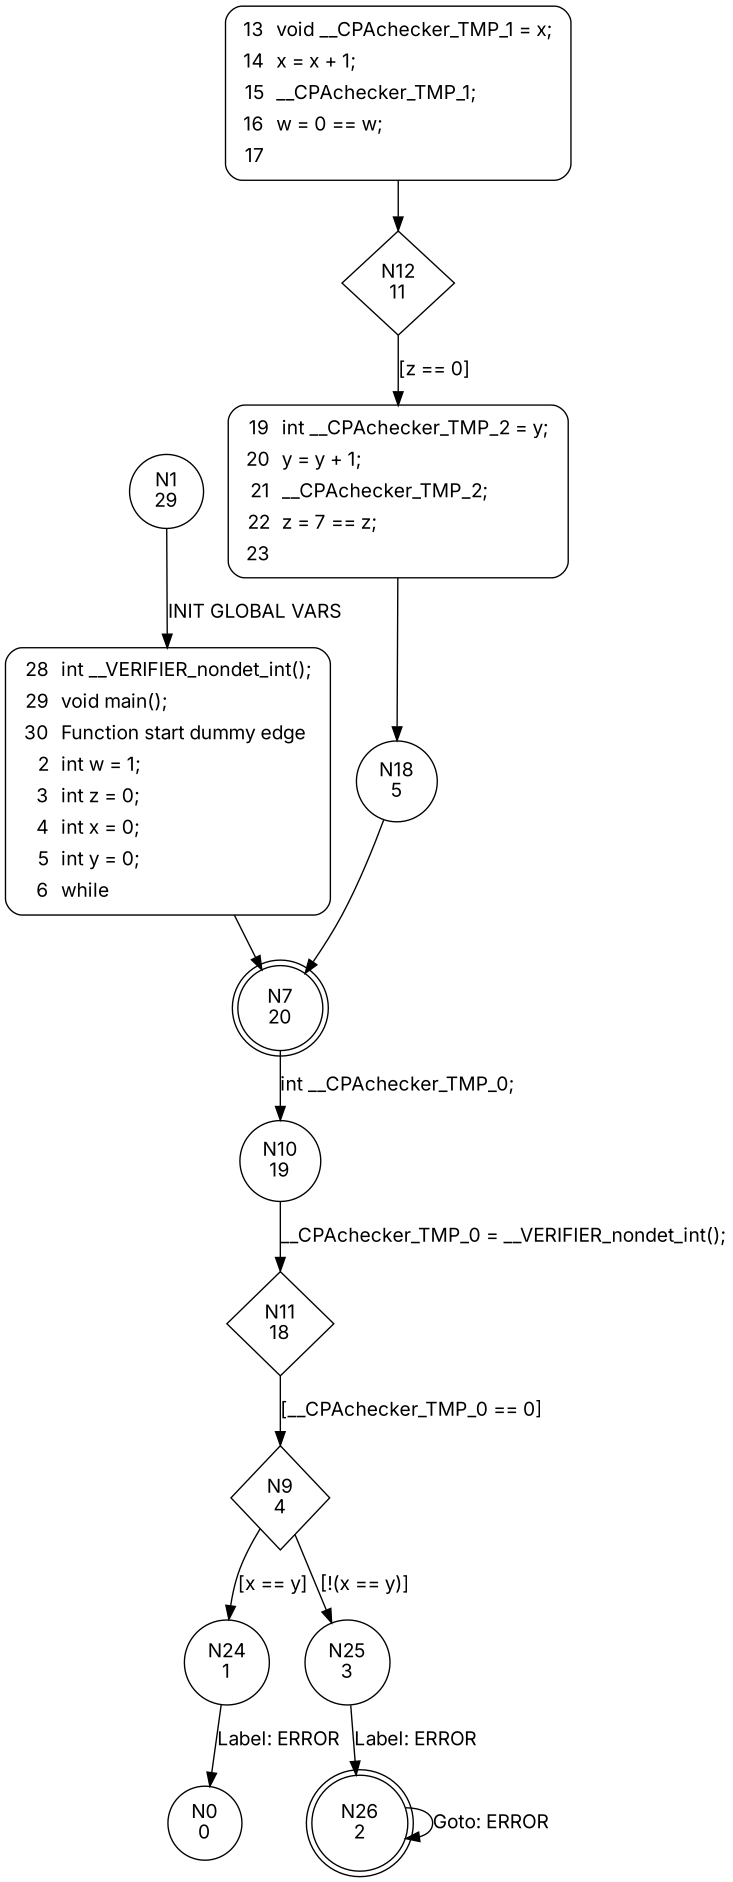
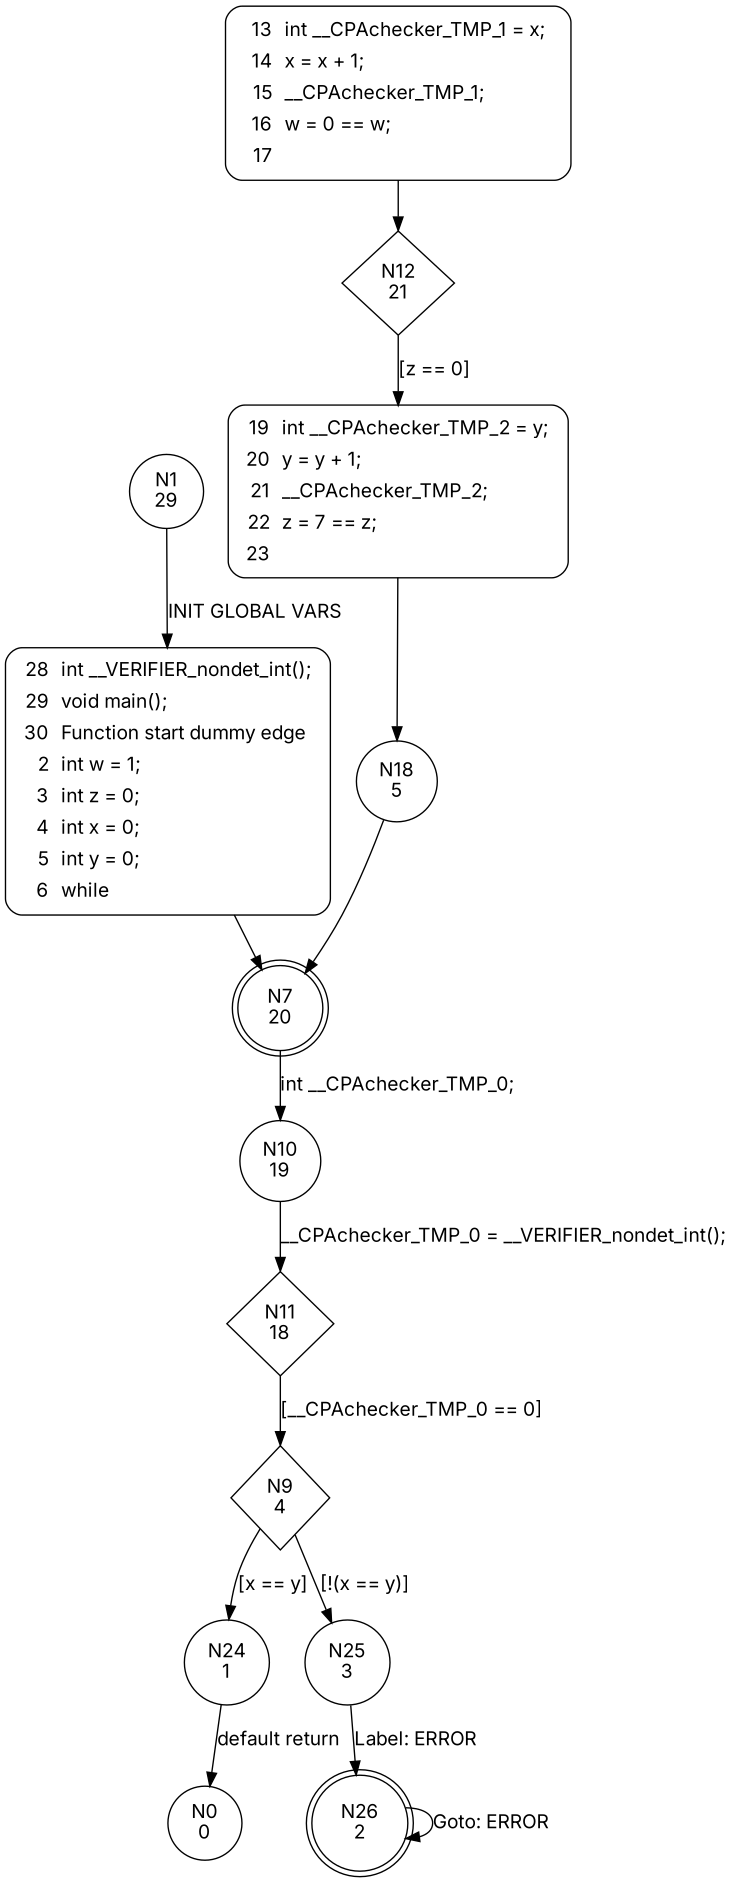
node "13": text "void __CPAchecker_TMP_1 = x;" -> "int __CPAchecker_TMP_1 = x;"
node "N12 11": label "N12 11" -> "N12 21"
edge "N24 1" -> "N0 0": label "Label: ERROR" -> "default return"
